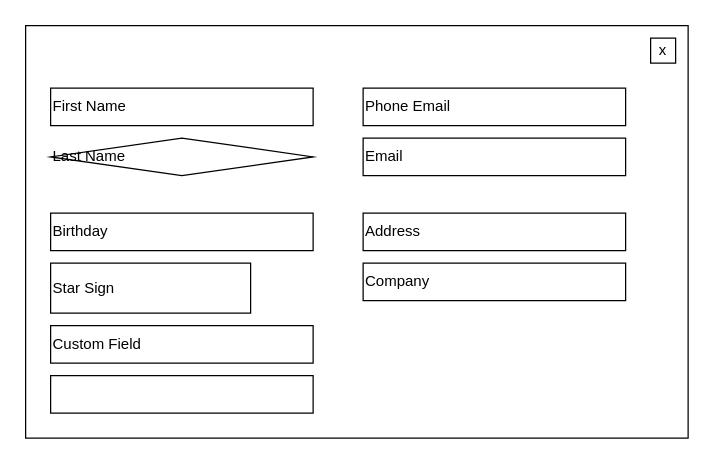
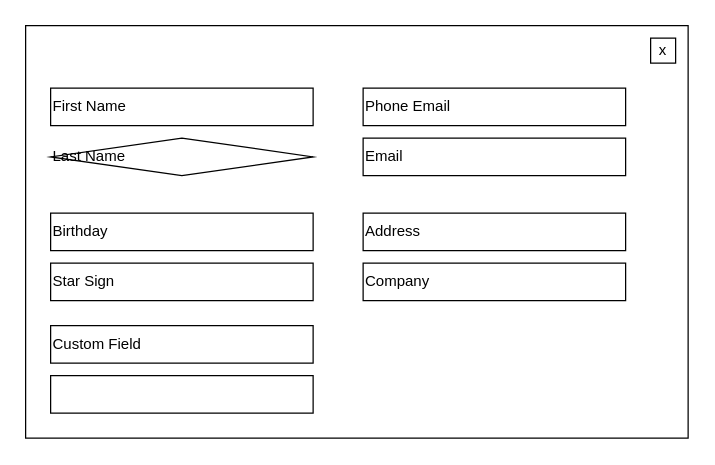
node "Star Sign": size 200x50 -> 263x38
